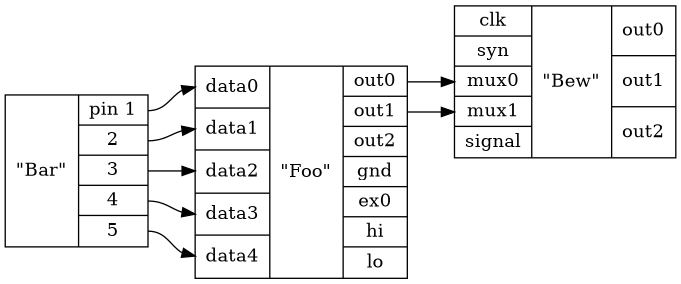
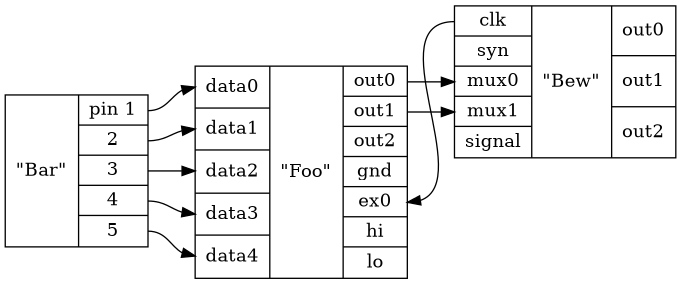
edge "clk" -> "data0": added
